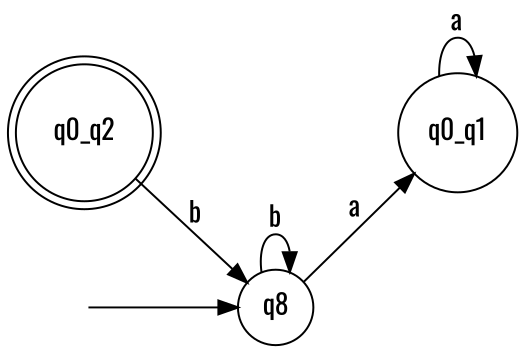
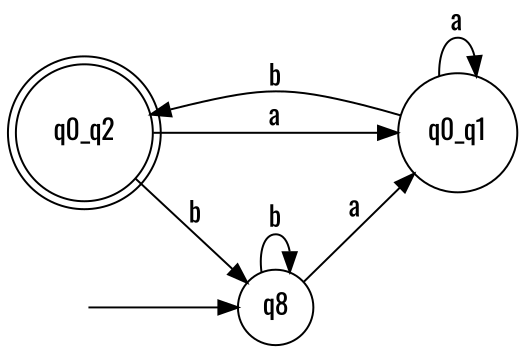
edge "q0_q1" -> "q0_q2": added, label "b"
edge "q0_q2" -> "q0_q1": added, label "a"
